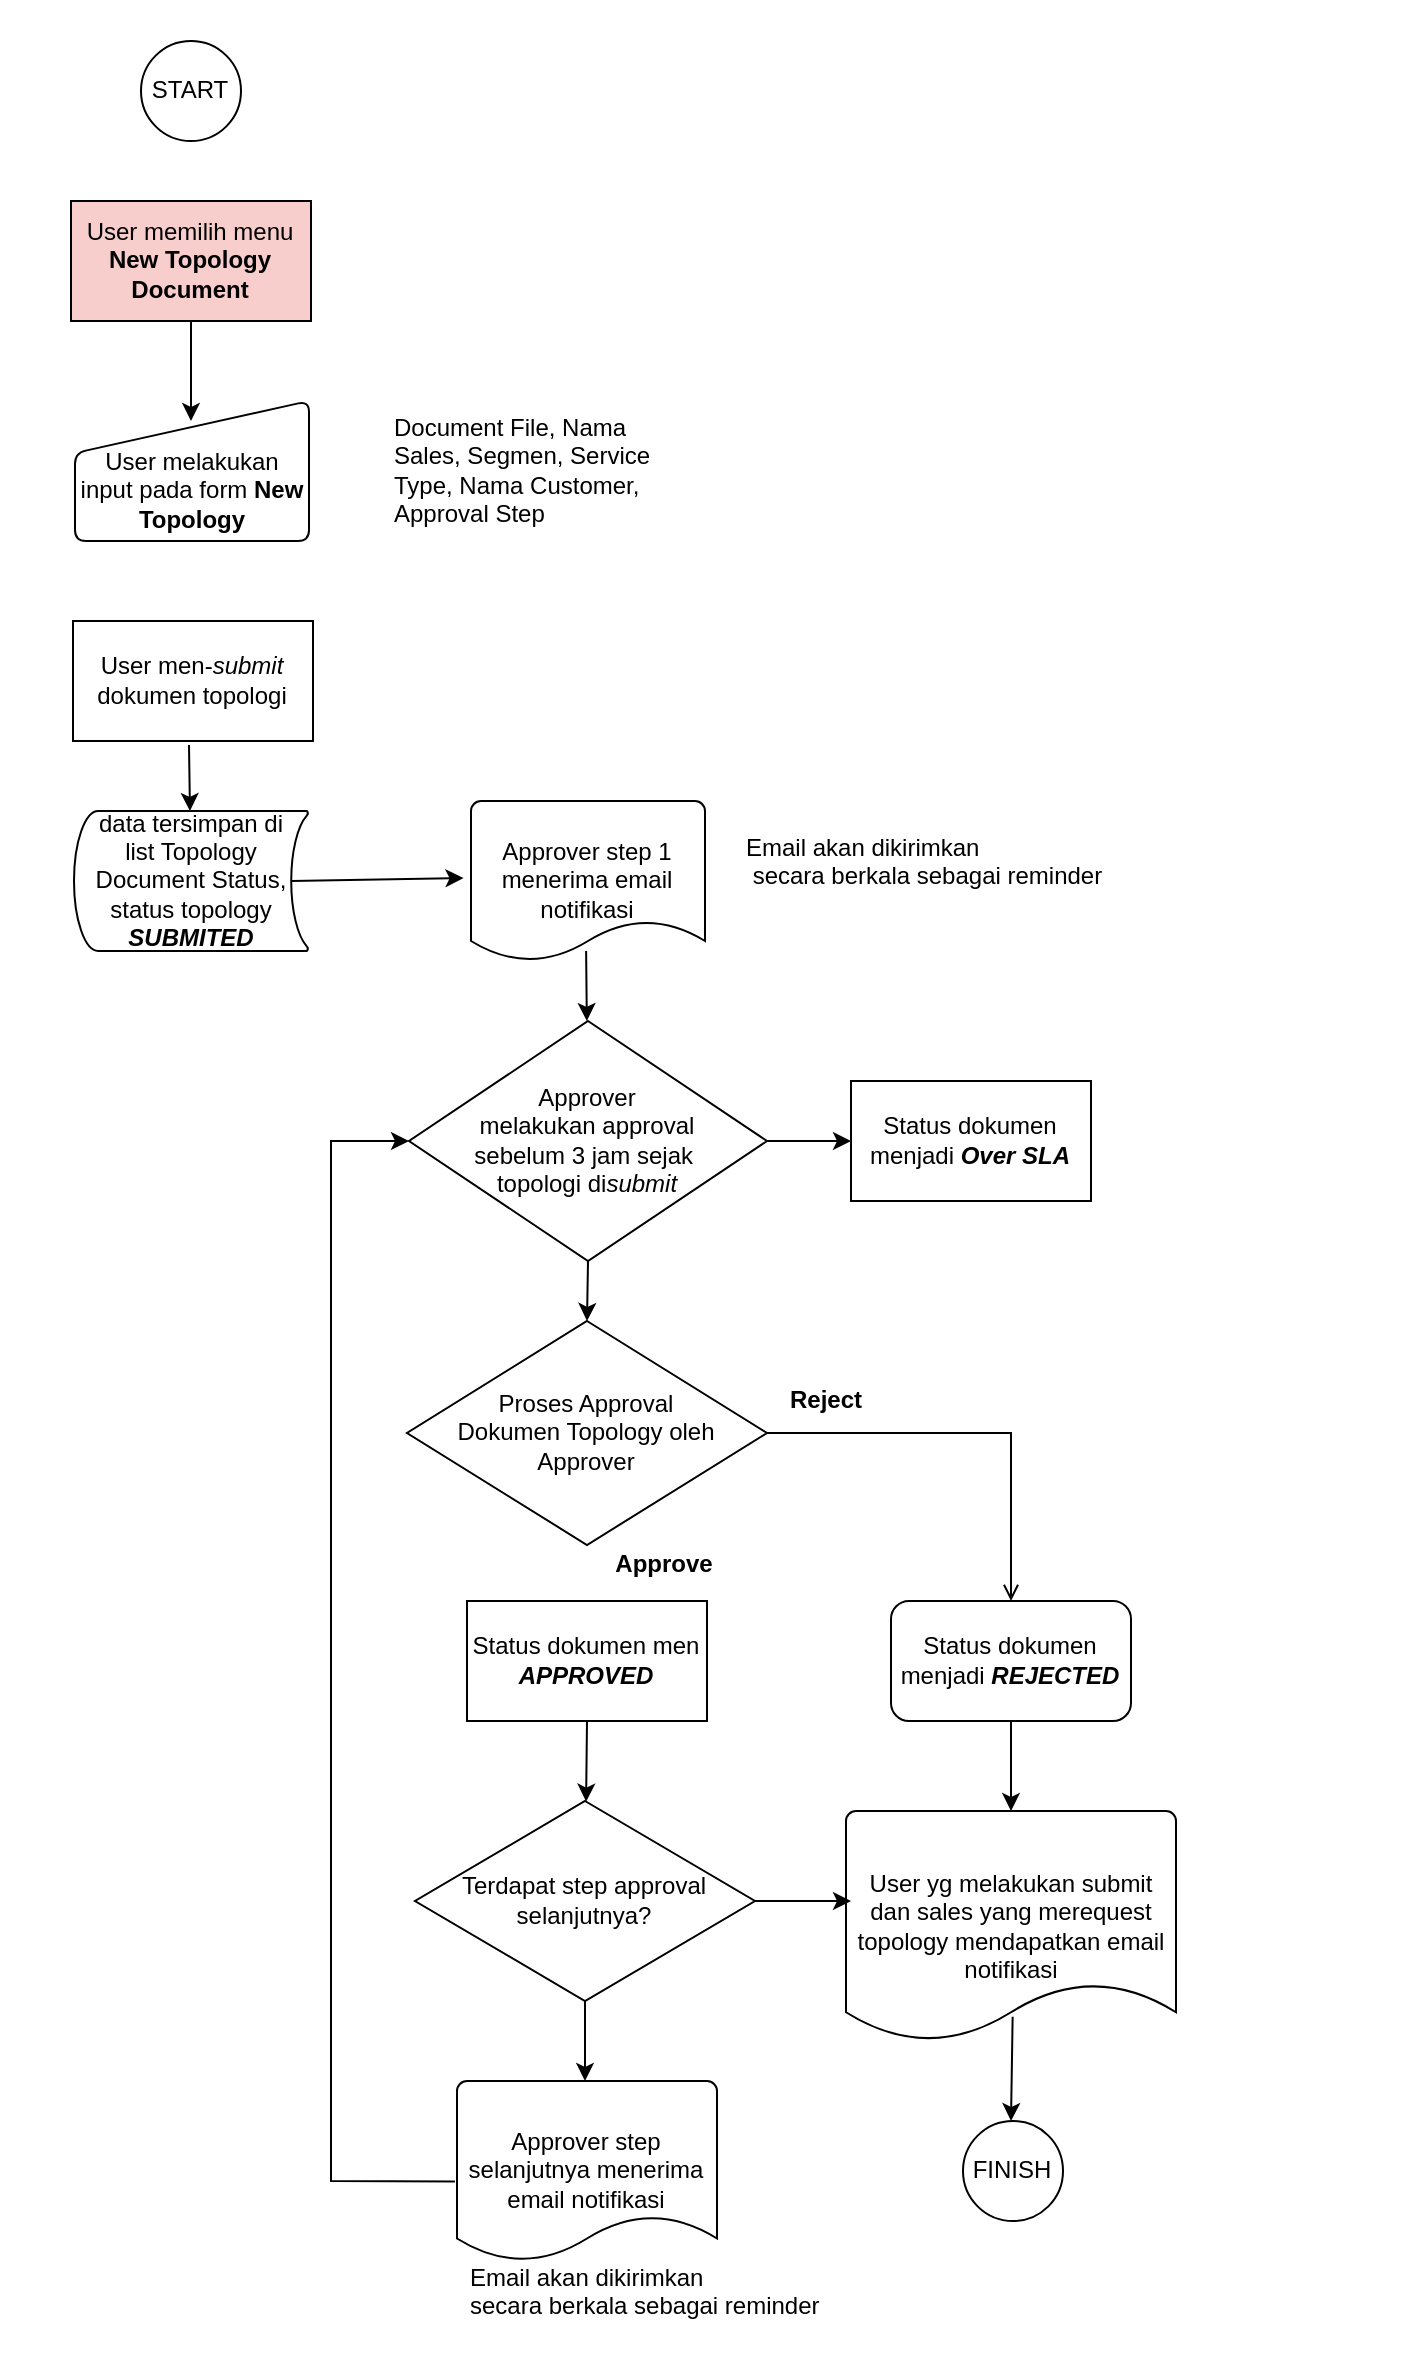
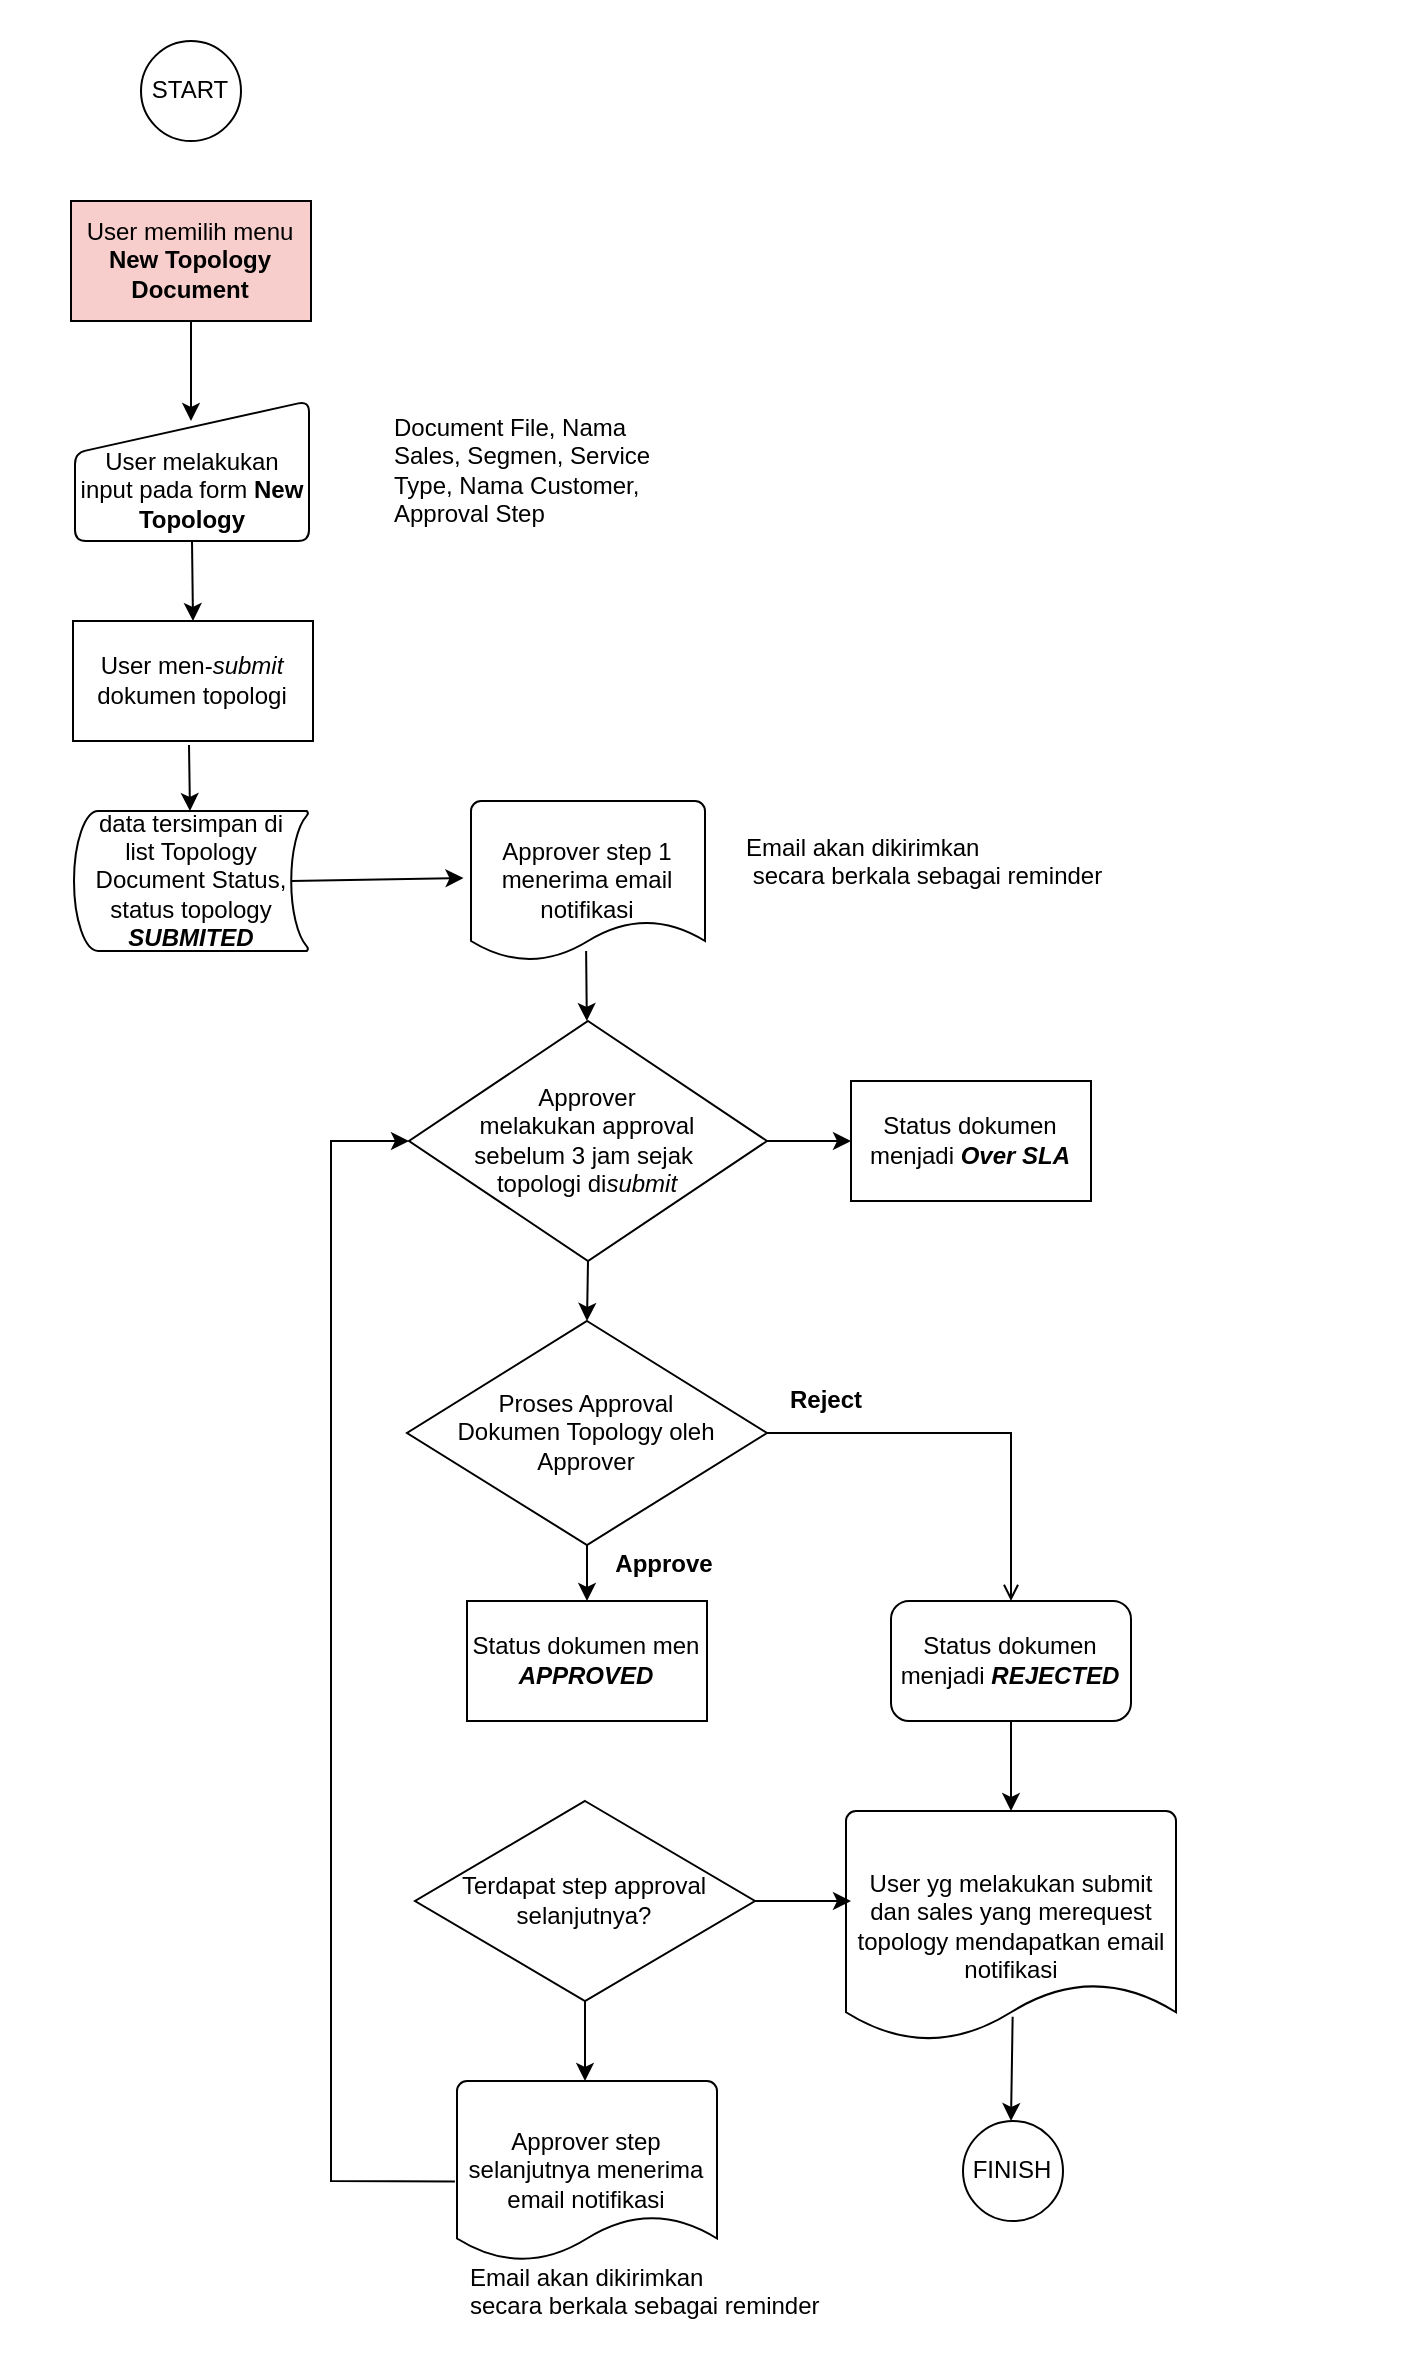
edge "User melakukan input pada form New Topology" -> "User men-submit dokumen topologi": added
edge "Proses Approval Dokumen Topology oleh Approver" -> "Status dokumen men APPROVED": added
edge "Status dokumen men APPROVED" -> "Terdapat step approval selanjutnya?": removed
